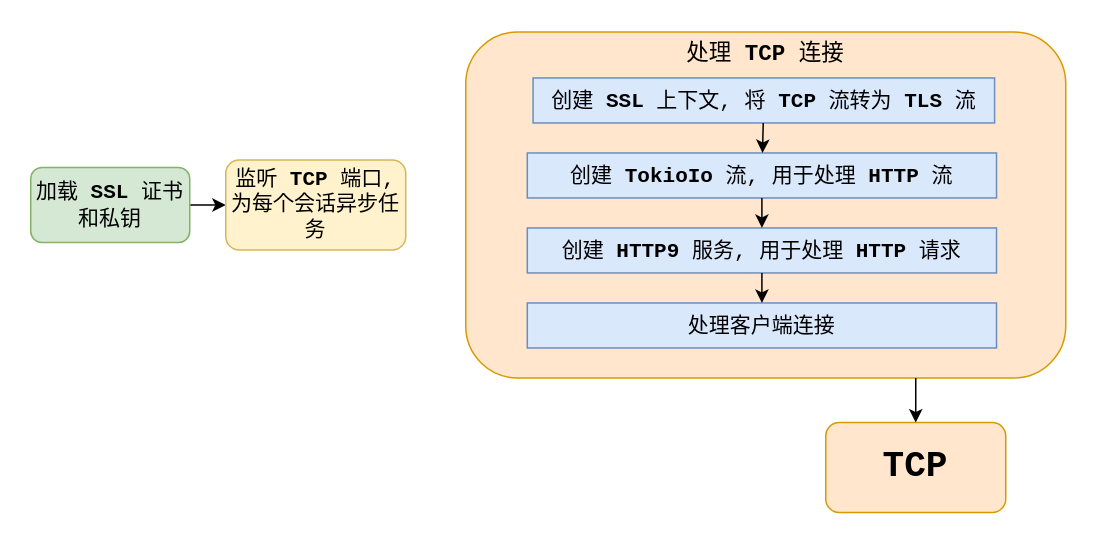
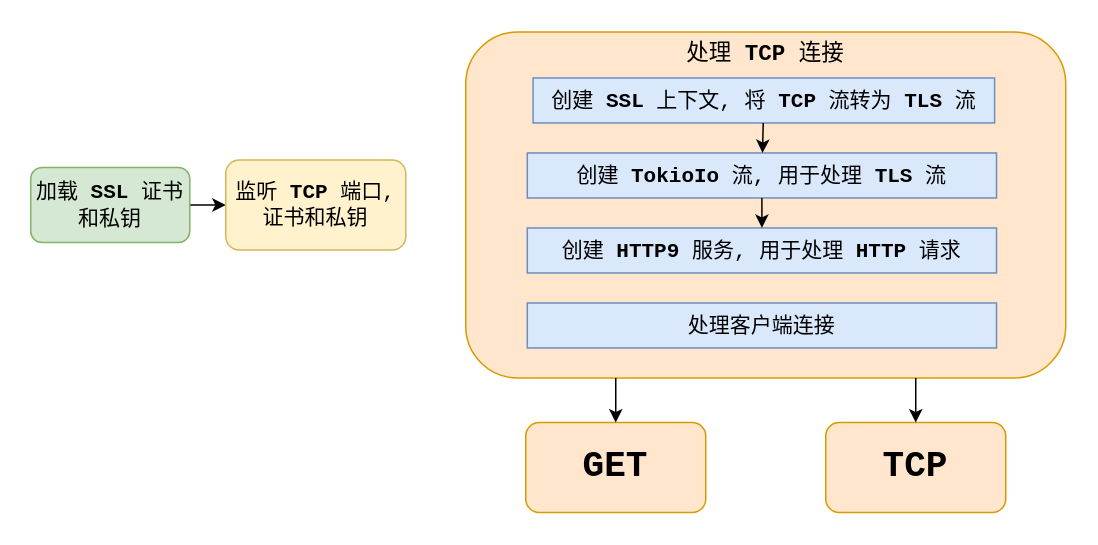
node "创建 TokioIo 流, 用于处理 HTTP 流": label "创建 TokioIo 流, 用于处理 HTTP 流" -> "创建 TokioIo 流, 用于处理 TLS 流"
node "监听 TCP 端口, 为每个会话异步任务": label "监听 TCP 端口, 为每个会话异步任务" -> "监听 TCP 端口, 证书和私钥"
edge "创建 HTTP9 服务, 用于处理 HTTP 请求" -> "处理客户端连接": removed
edge "处理 TCP 连接" -> "GET": added
node "GET": added
